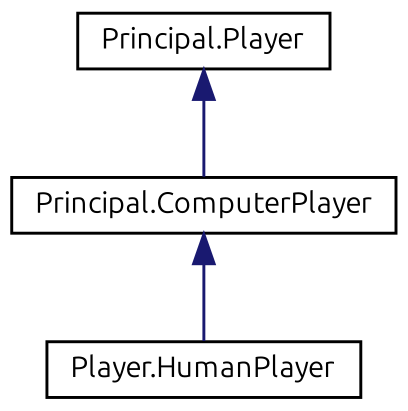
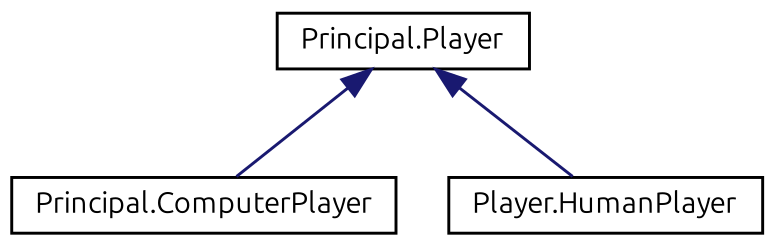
edge "Player.HumanPlayer" -> "Principal.ComputerPlayer": now "Player.HumanPlayer" -> "Principal.Player"
